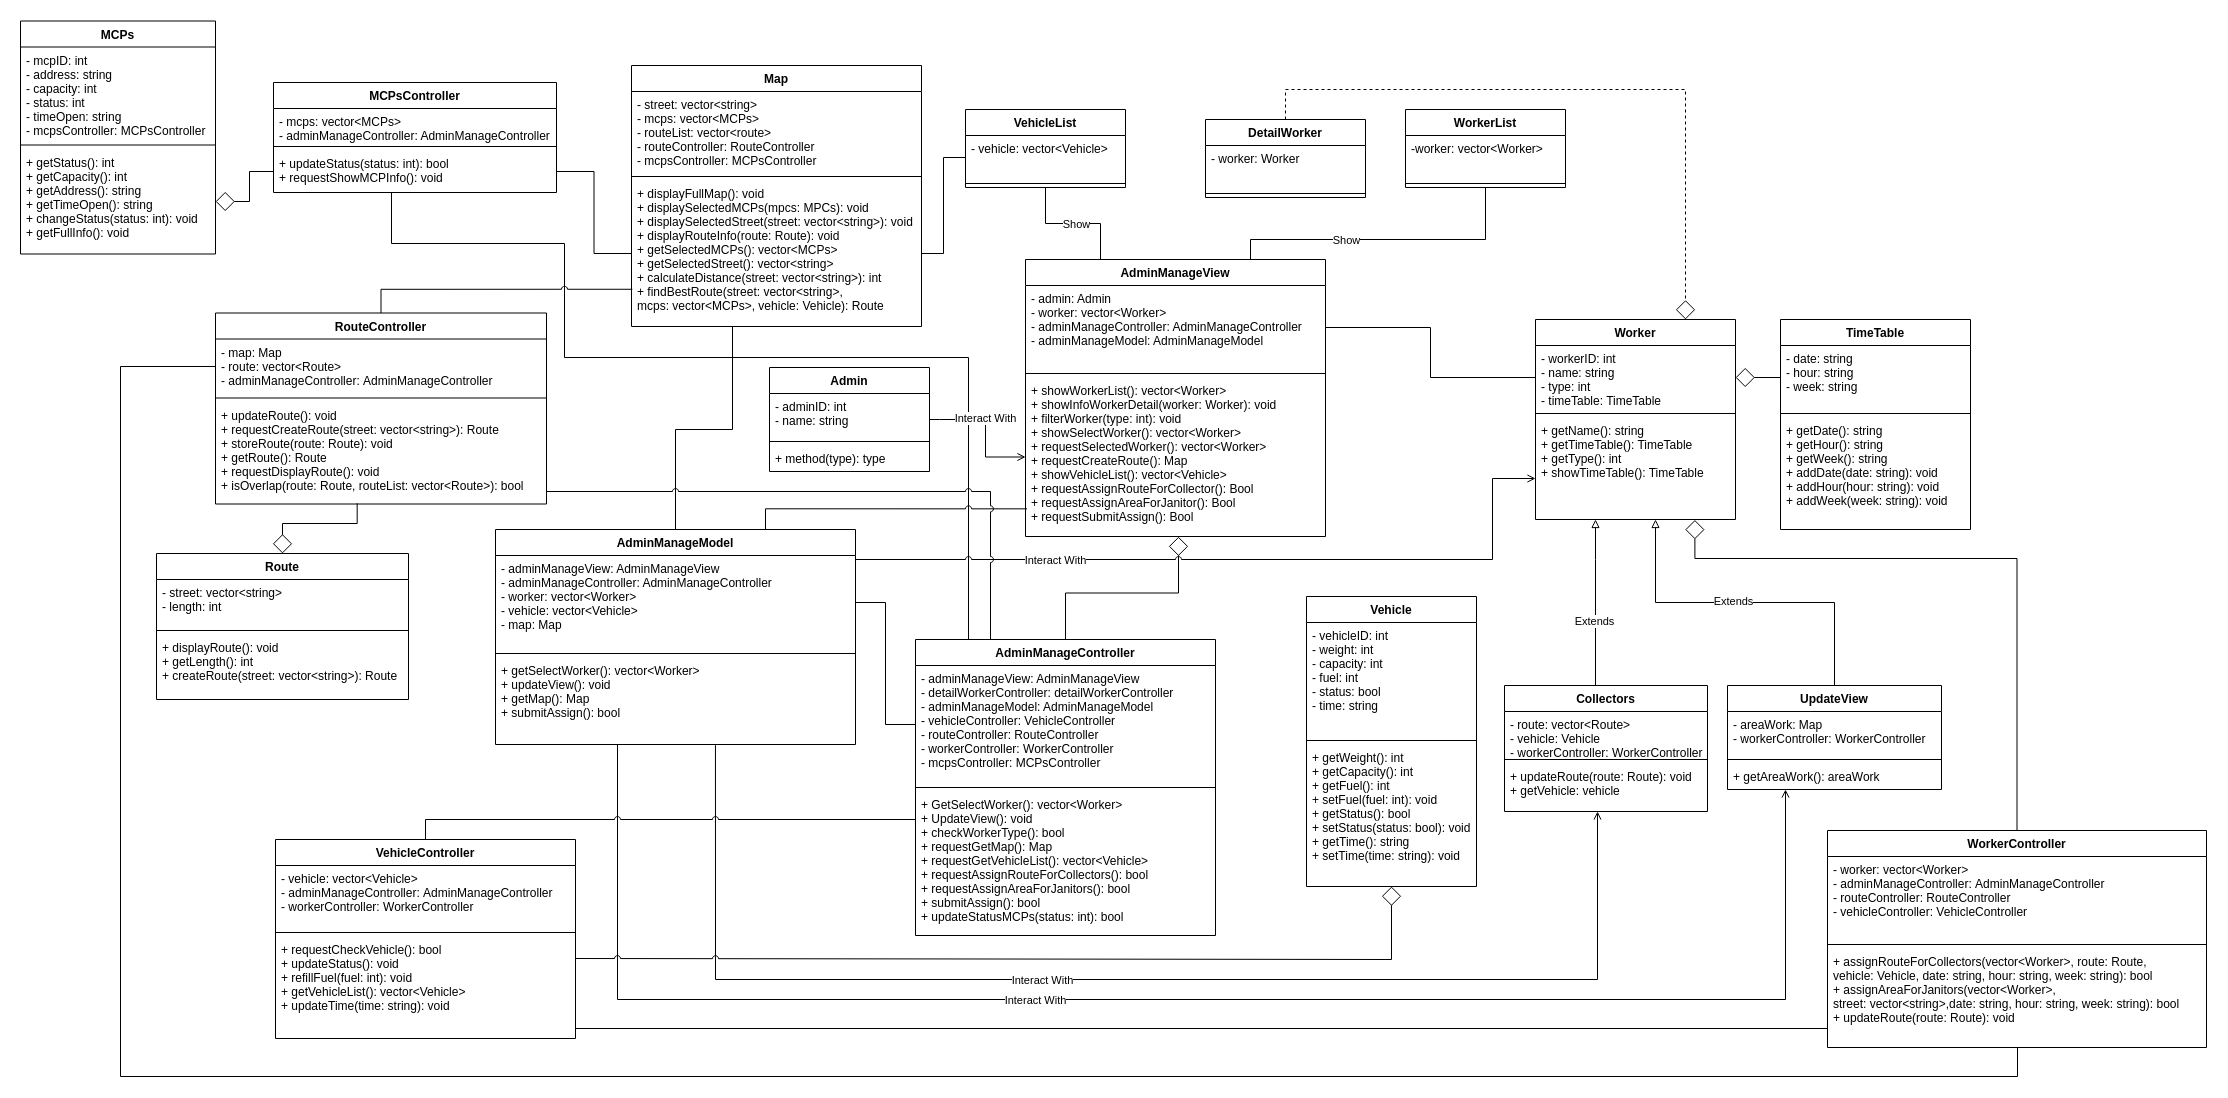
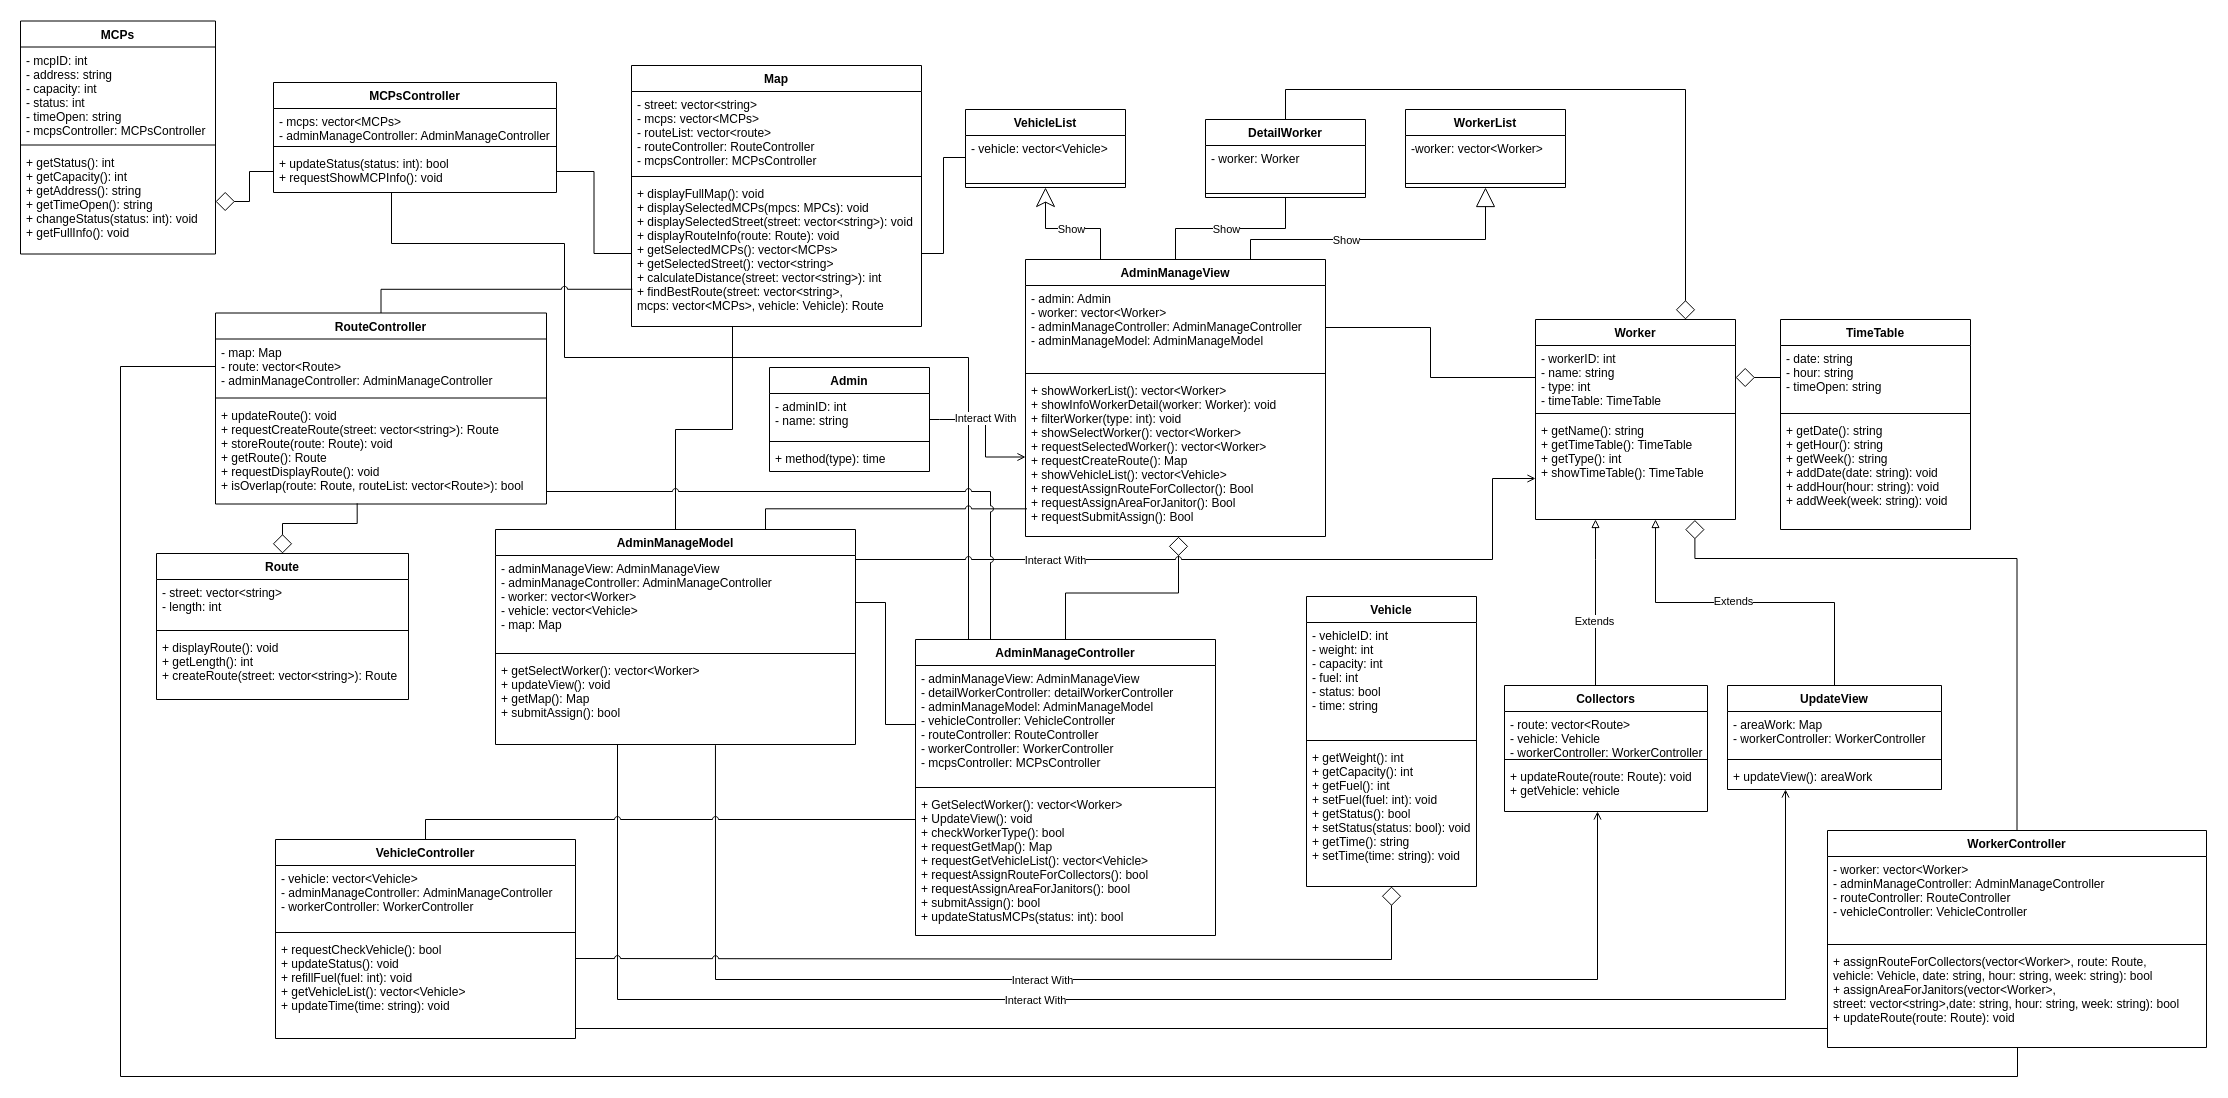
edge "DetailWorker" -> "Worker": style dashed -> solid
edge "VehicleList" -- "AdminManageView": arrowhead none -> classic
edge "WorkerList" -- "AdminManageView": arrowhead none -> block
edge "DetailWorker" -- "AdminManageView": added, label "Show"
node "- date: string - hour: string - week: string": label "- date: string - hour: string - week: string" -> "- date: string - hour: string - timeOpen: string"
node "+ method(type): type": label "+ method(type): type" -> "+ method(type): time"
node "+ getAreaWork(): areaWork": label "+ getAreaWork(): areaWork" -> "+ updateView(): areaWork"
